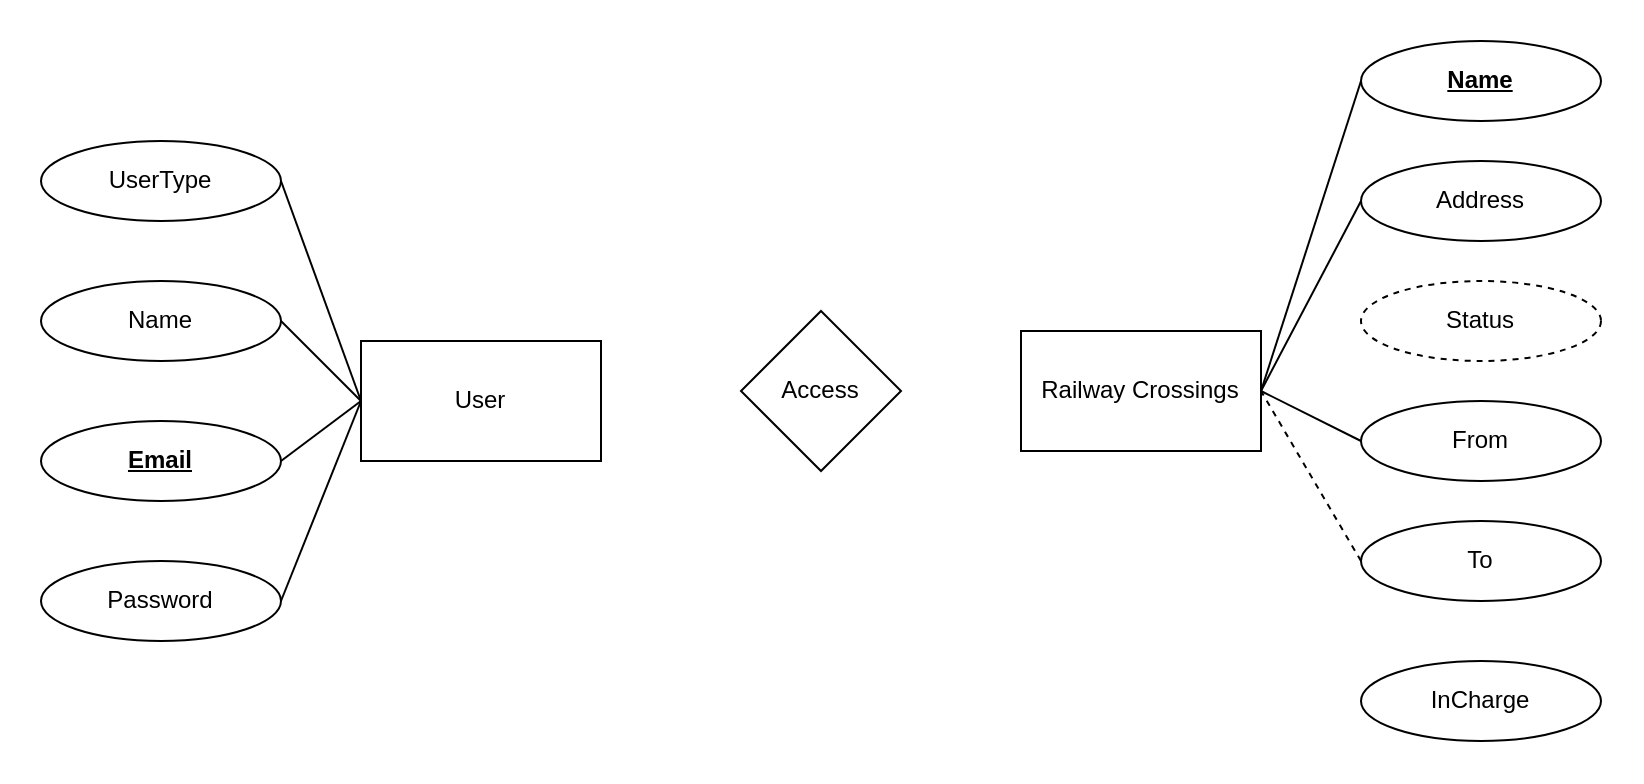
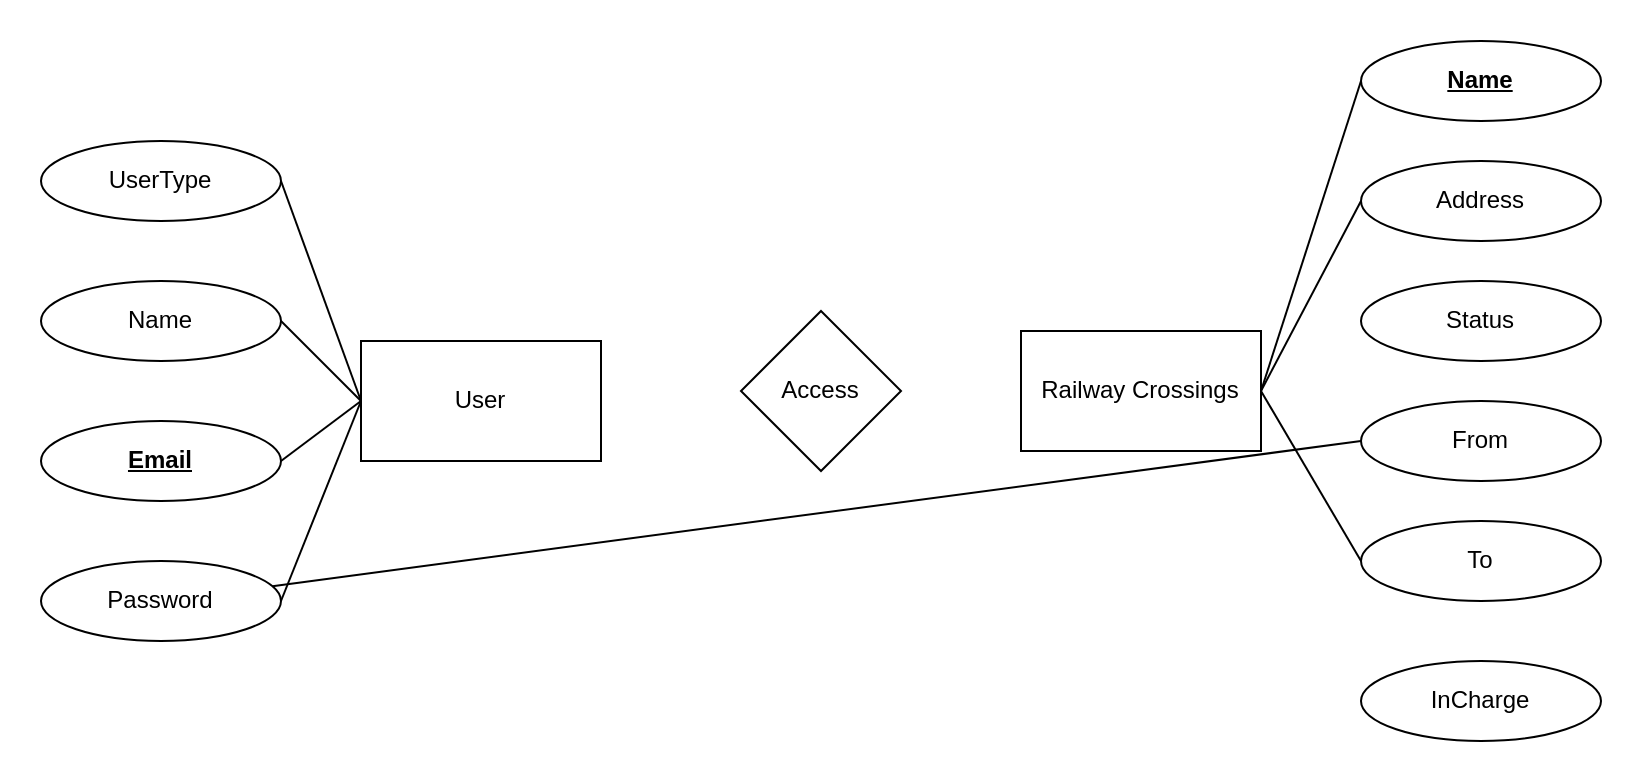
node "Status": style dashed -> solid
edge "Railway Crossings" -- "From": now "Password" -- "From"
edge "Railway Crossings" -- "To": style dashed -> solid
